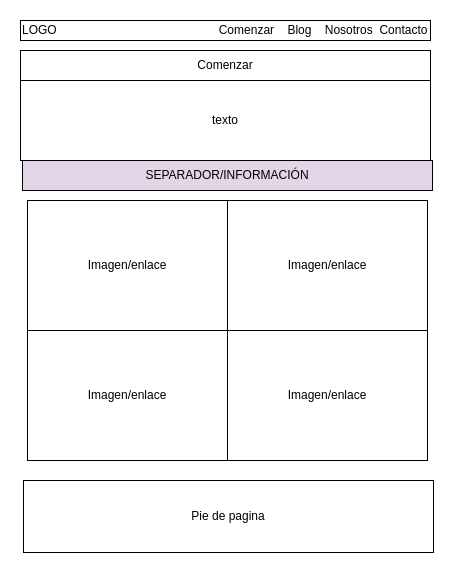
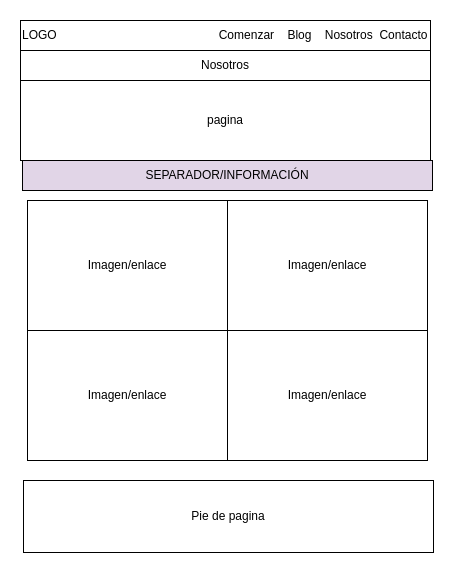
node "LOGO Comenzar Blog Nosotros Contacto": size 410x20 -> 410x30
node "Comenzar": label "Comenzar" -> "Nosotros"
node "texto": label "texto" -> "pagina"
